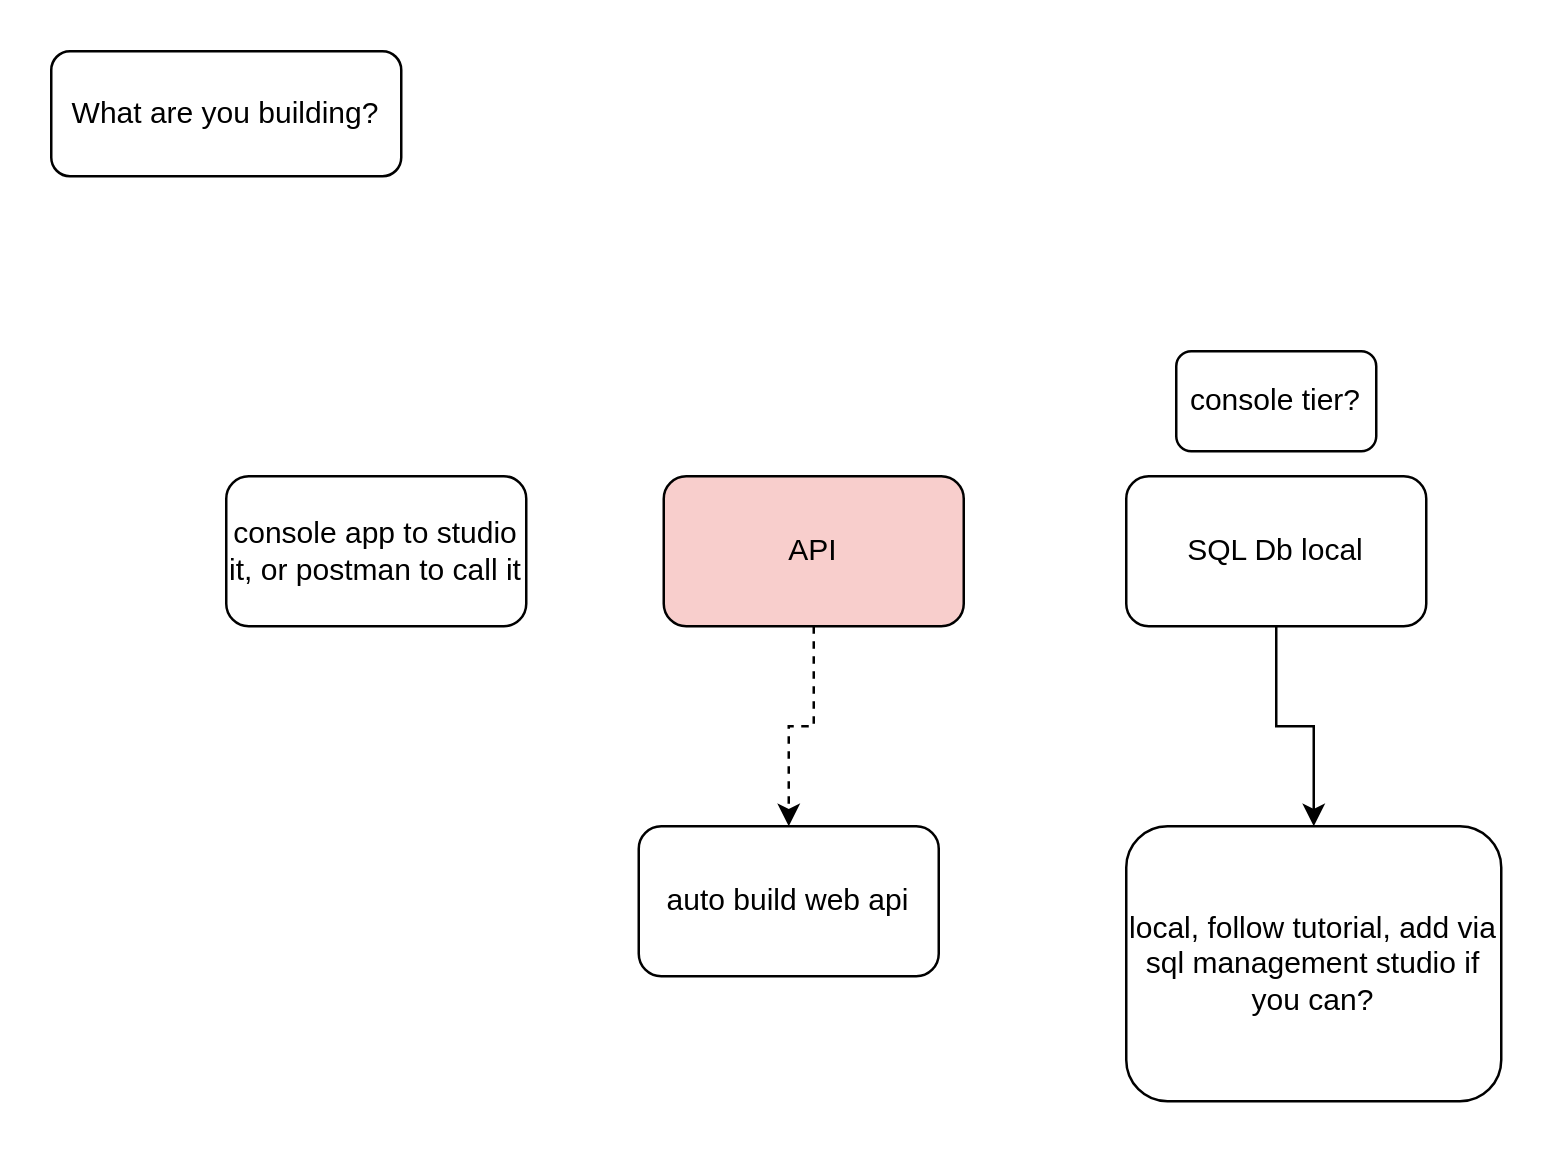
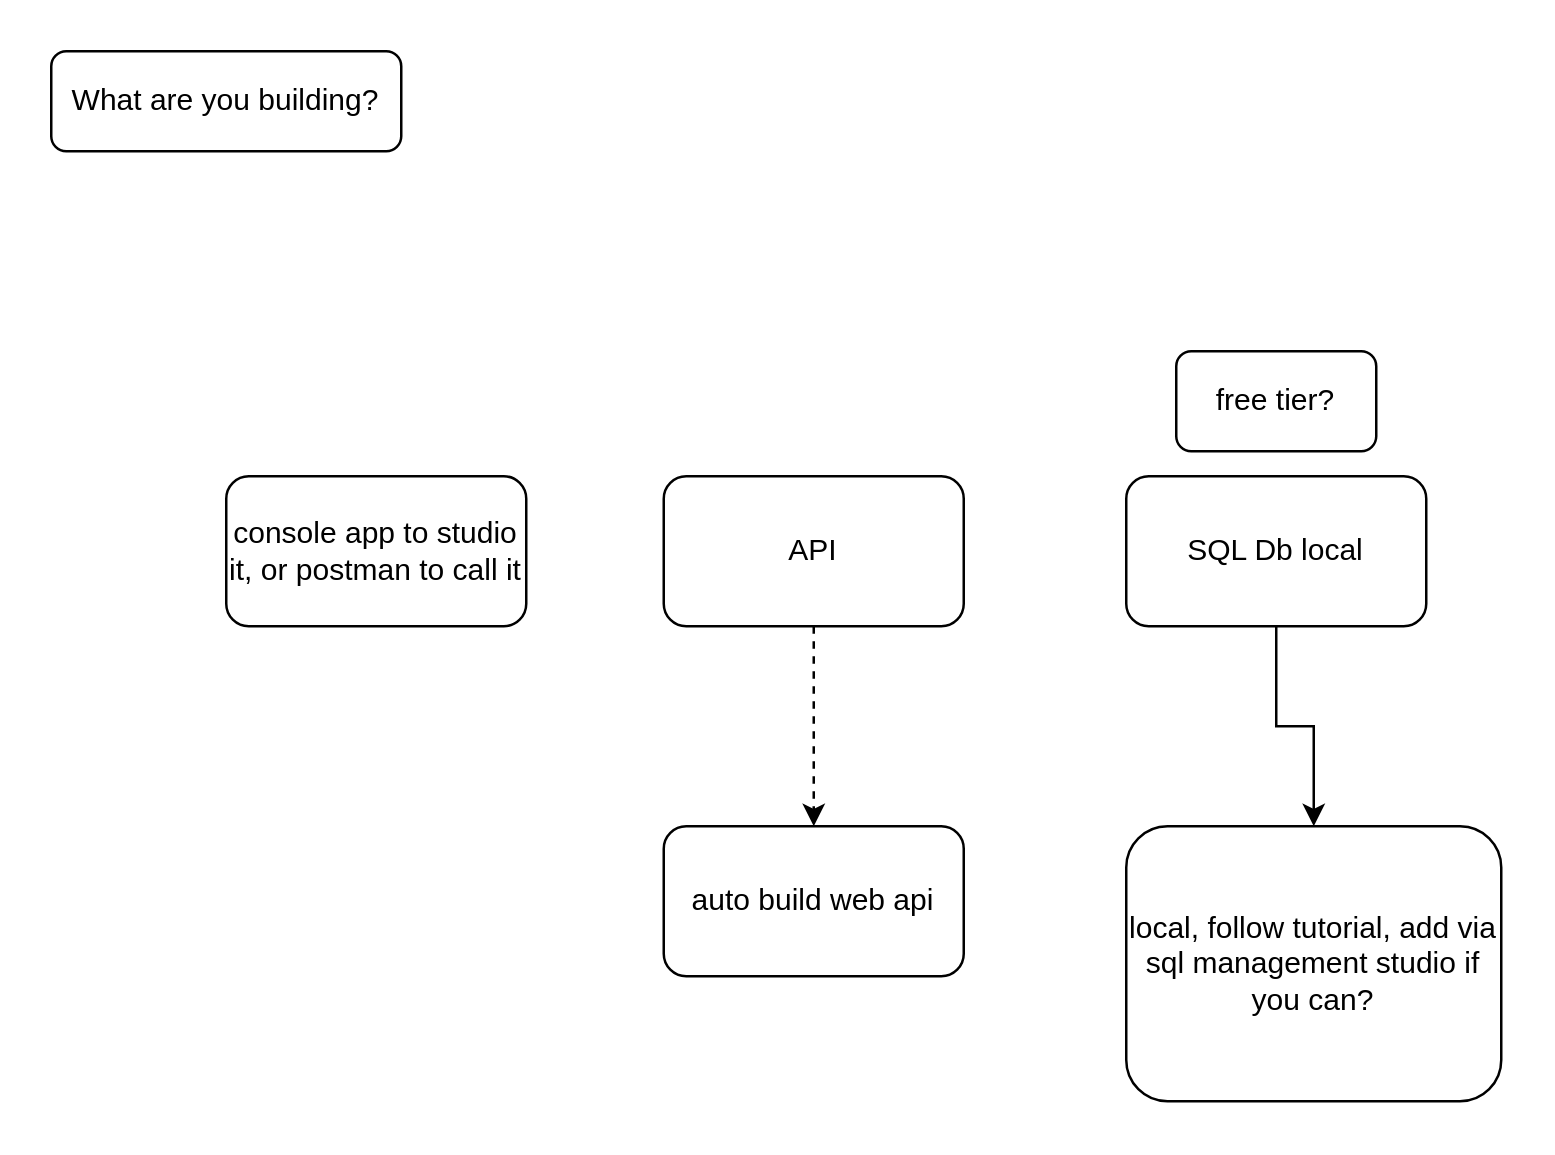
node "What are you building?": size 350x125 -> 350x100
node "console tier?": label "console tier?" -> "free tier?"
node "API": fillcolor #f8cecc -> #ffffff
node "auto build web api": moved (789, 901) -> (814, 901)
